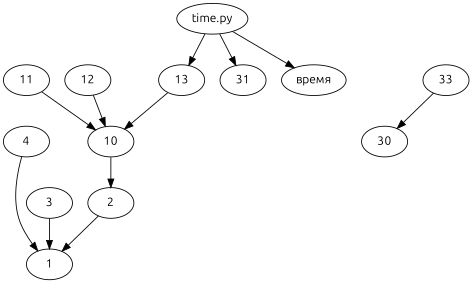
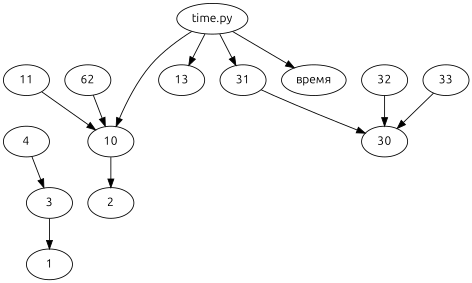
node "12": label "12" -> "62"
node "32": added
edge "13" -> "10": now "time.py" -> "10"
edge "31" -> "30": added
edge "4" -> "1": now "4" -> "3"
edge "2" -> "1": removed
